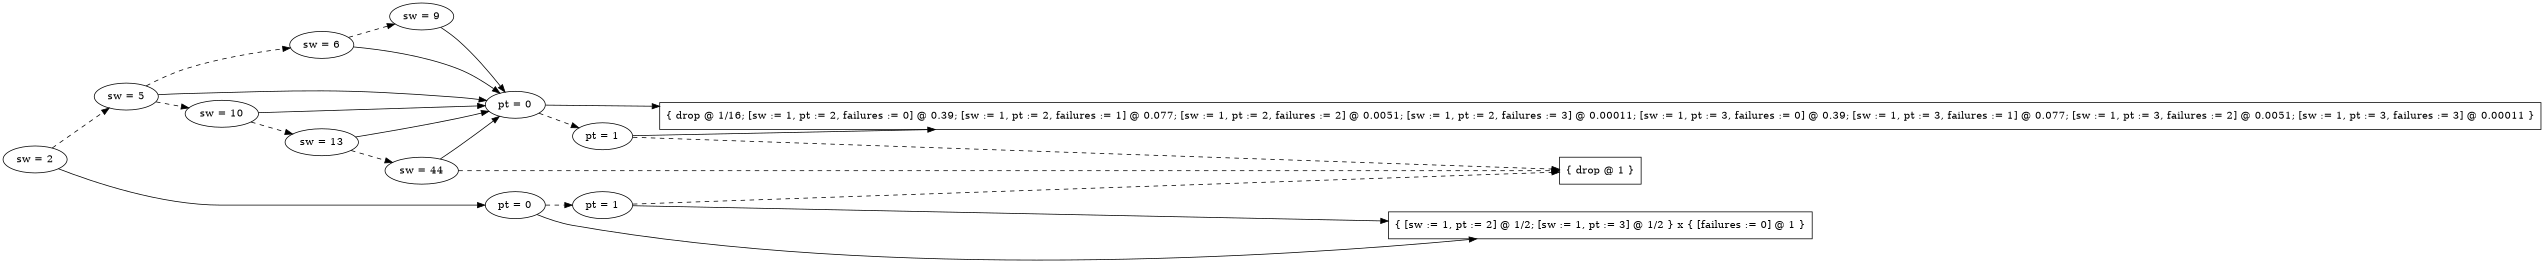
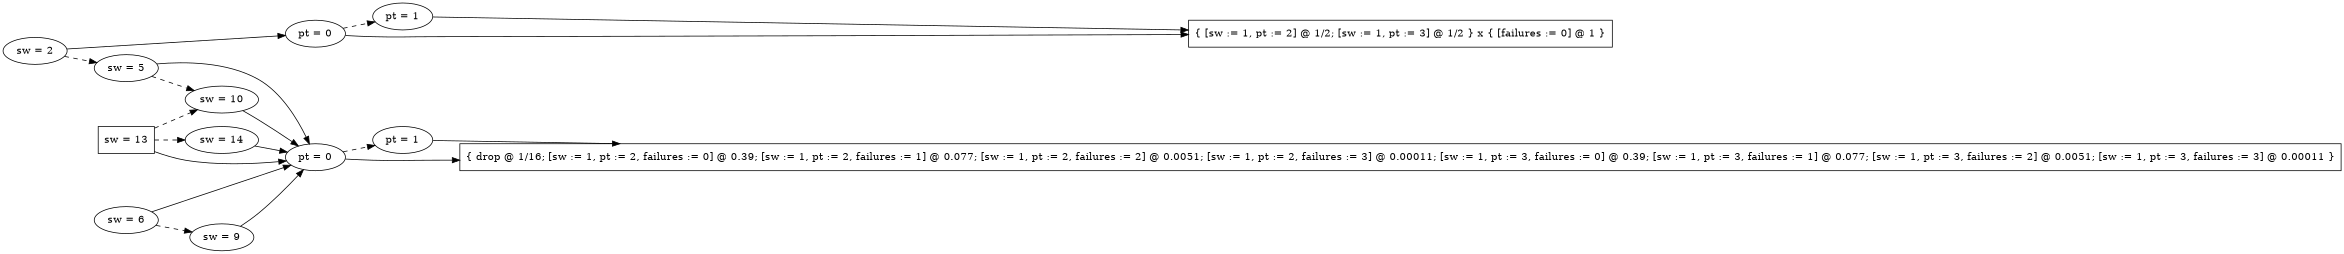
edge "sw = 5" -> "sw = 6": removed
edge "sw = 10" -> "sw = 13": reversed
node "sw = 13": shape ellipse -> box
node "sw = 44": label "sw = 44" -> "sw = 14"
node "{ drop @ 1 }": removed
